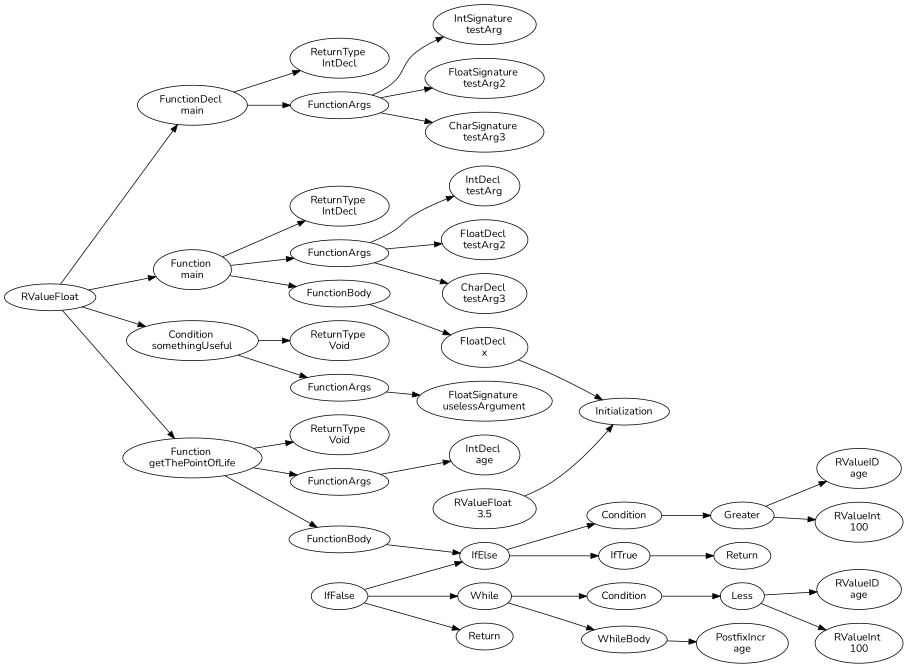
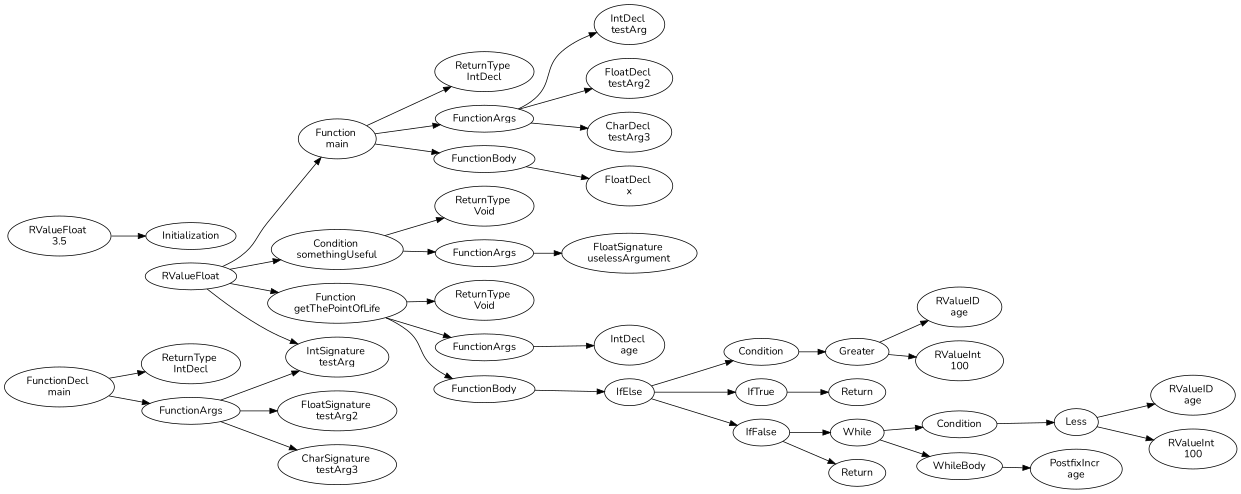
edge "RValueFloat" -> "FunctionDecl main": now "RValueFloat" -> "IntSignature testArg"
edge "FloatDecl x" -> "Initialization": removed
edge "IfFalse" -> "IfElse": reversed
